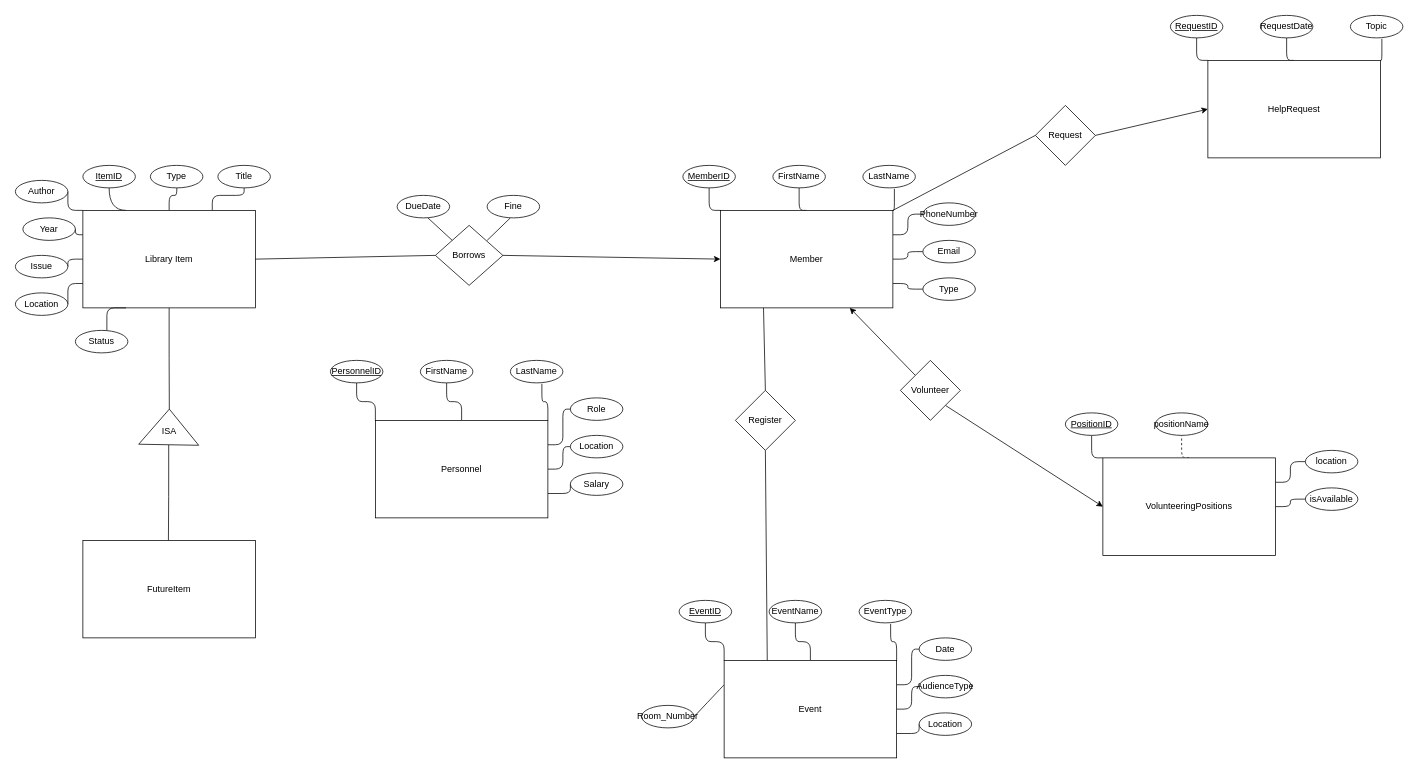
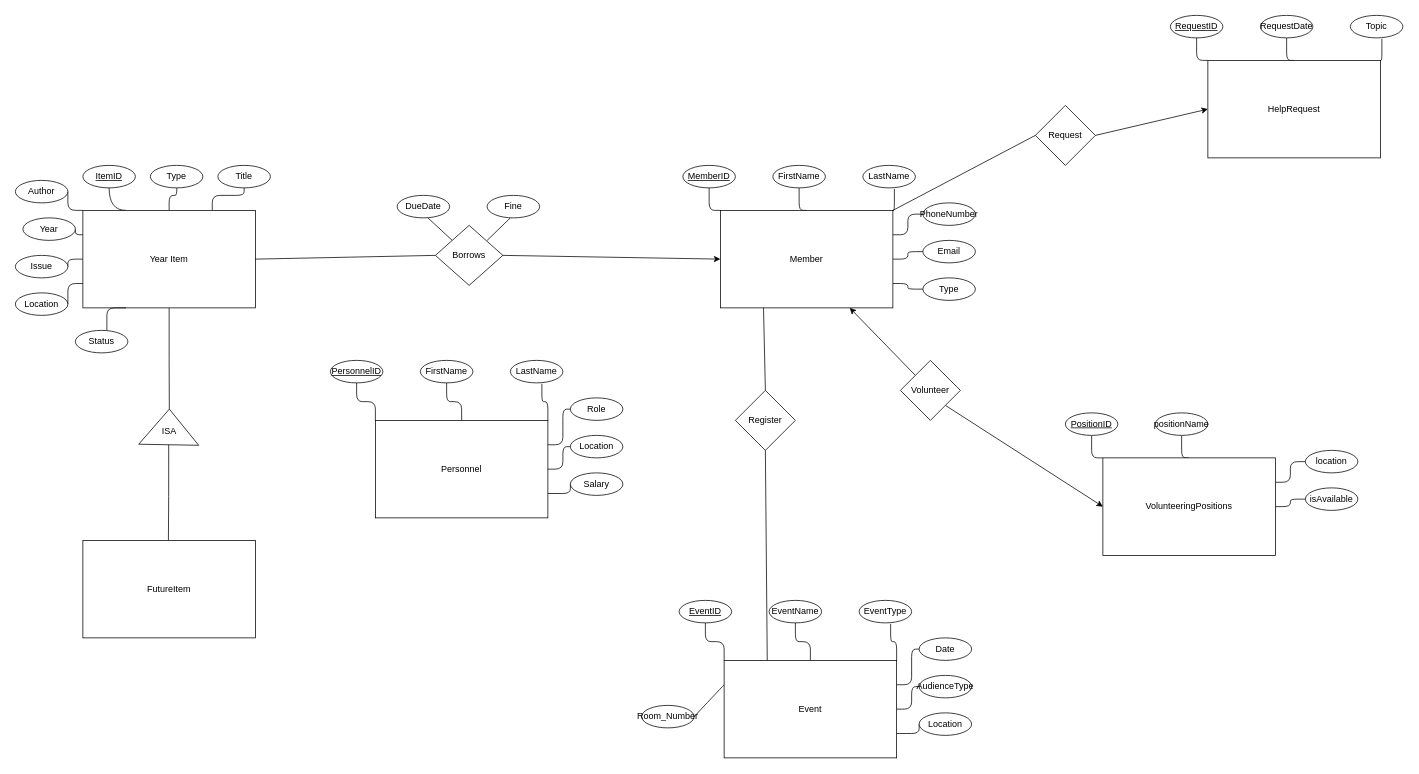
node "Library Item": label "Library Item" -> "Year Item"
edge "positionName" -- "VolunteeringPositions": style dashed -> solid
